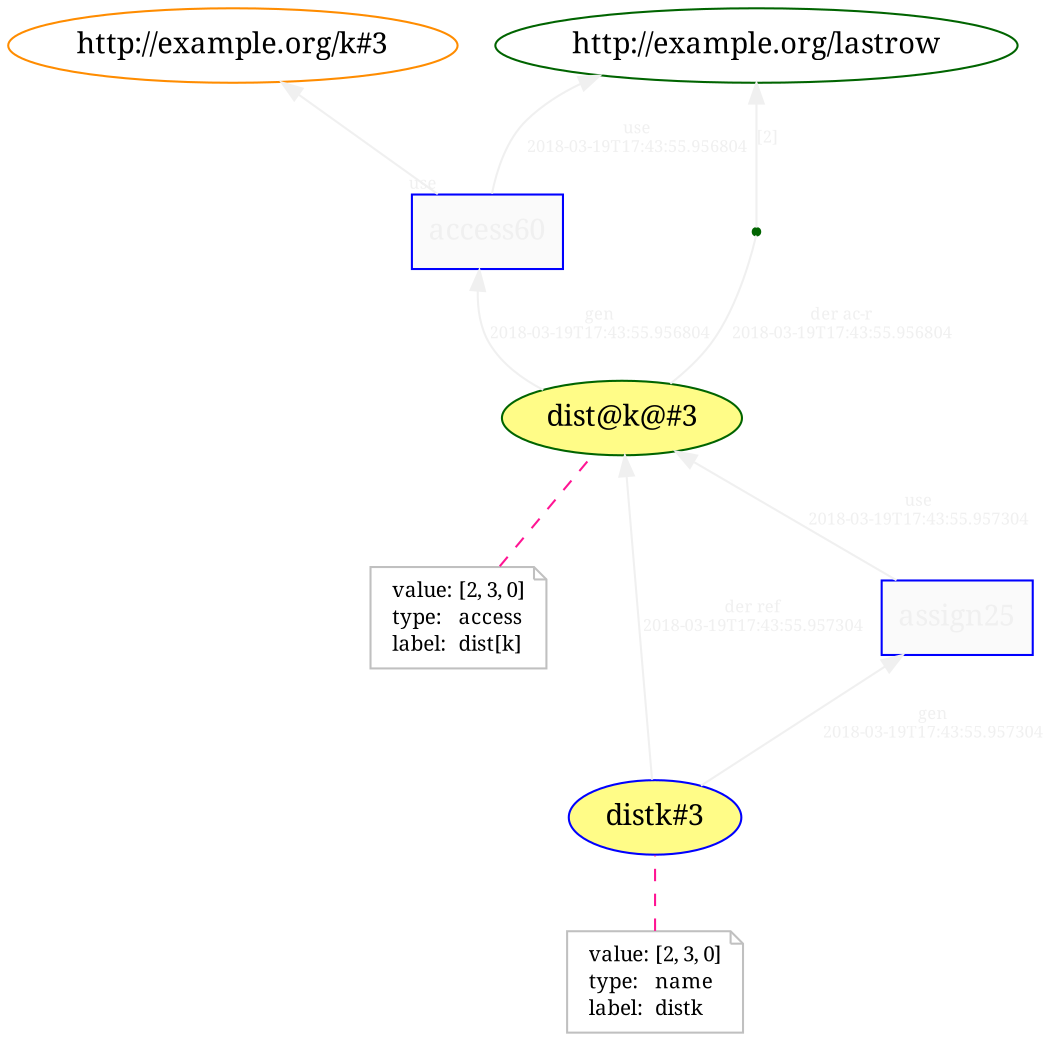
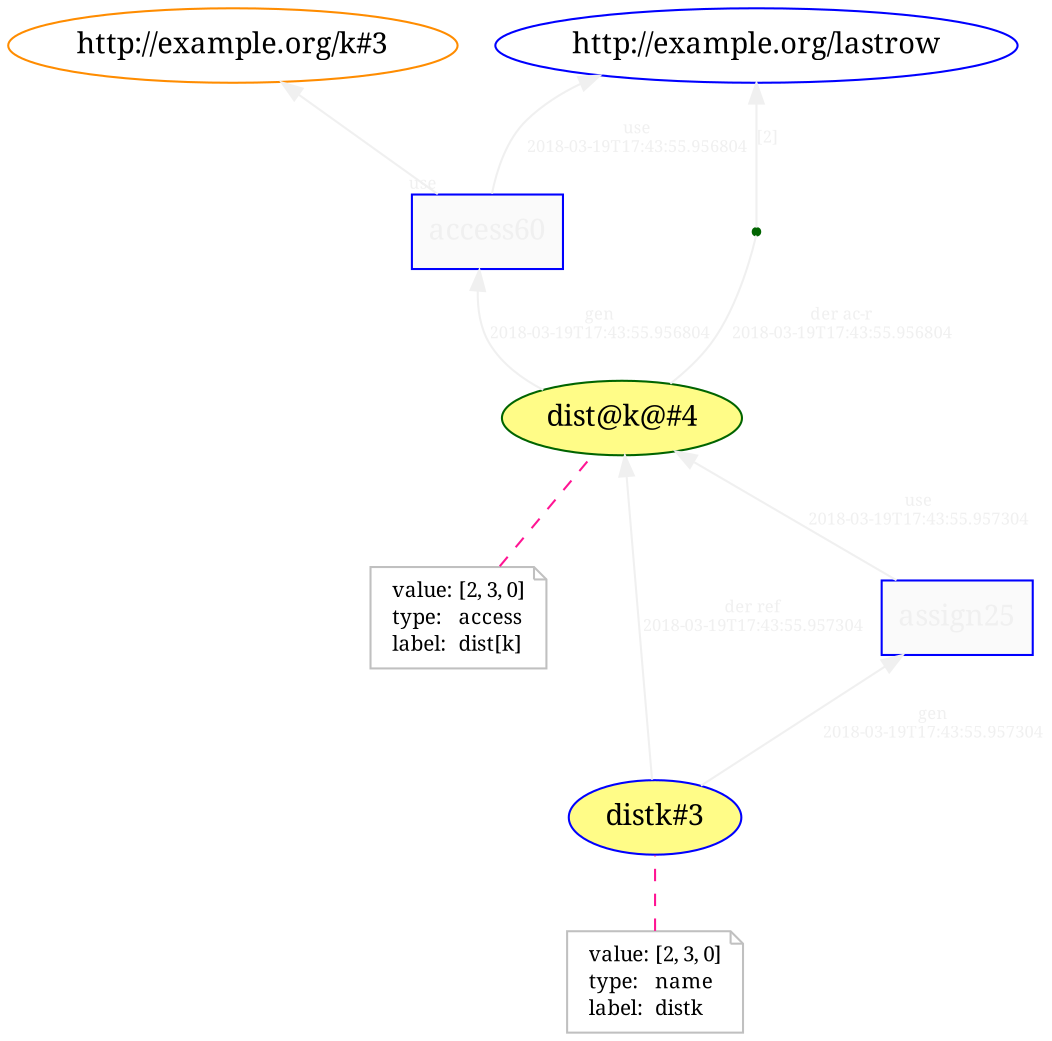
node "http://example.org/lastrow": color darkgreen -> blue
node "dist@k@#3": label "dist@k@#3" -> "dist@k@#4"
